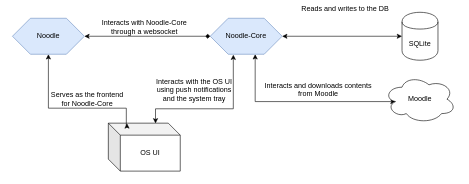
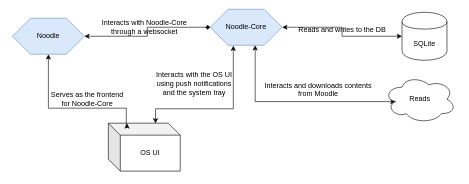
node "Reads and writes to the DB": moved (345, 9) -> (342, 30)
node "Noodle-Core": moved (246, 36) -> (246, 27)
node "SQLite": size 36x48 -> 45x48
node "Moodle": label "Moodle" -> "Reads"
